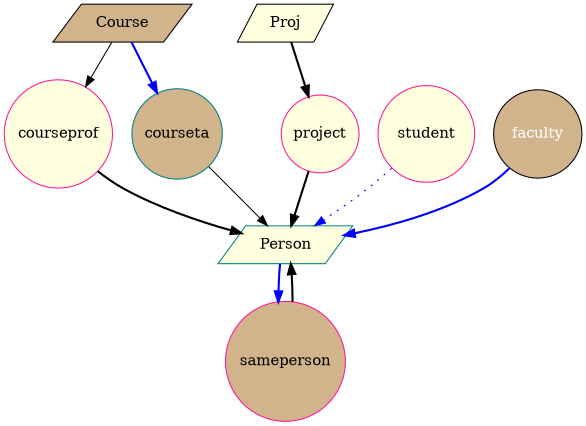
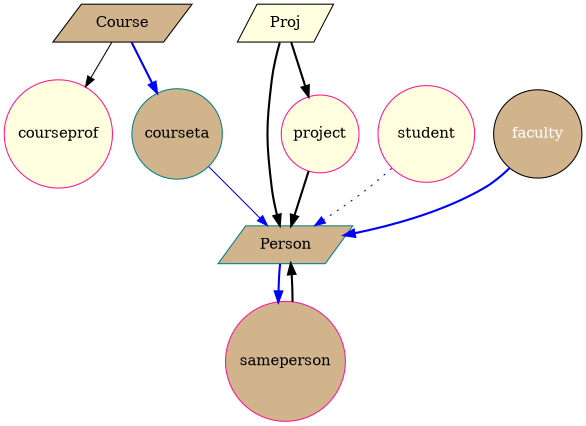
edge "courseta" -> "Person": color black -> blue
edge "courseprof" -> "Person": now "Proj" -> "Person"
node "Person": fillcolor lightyellow -> tan
